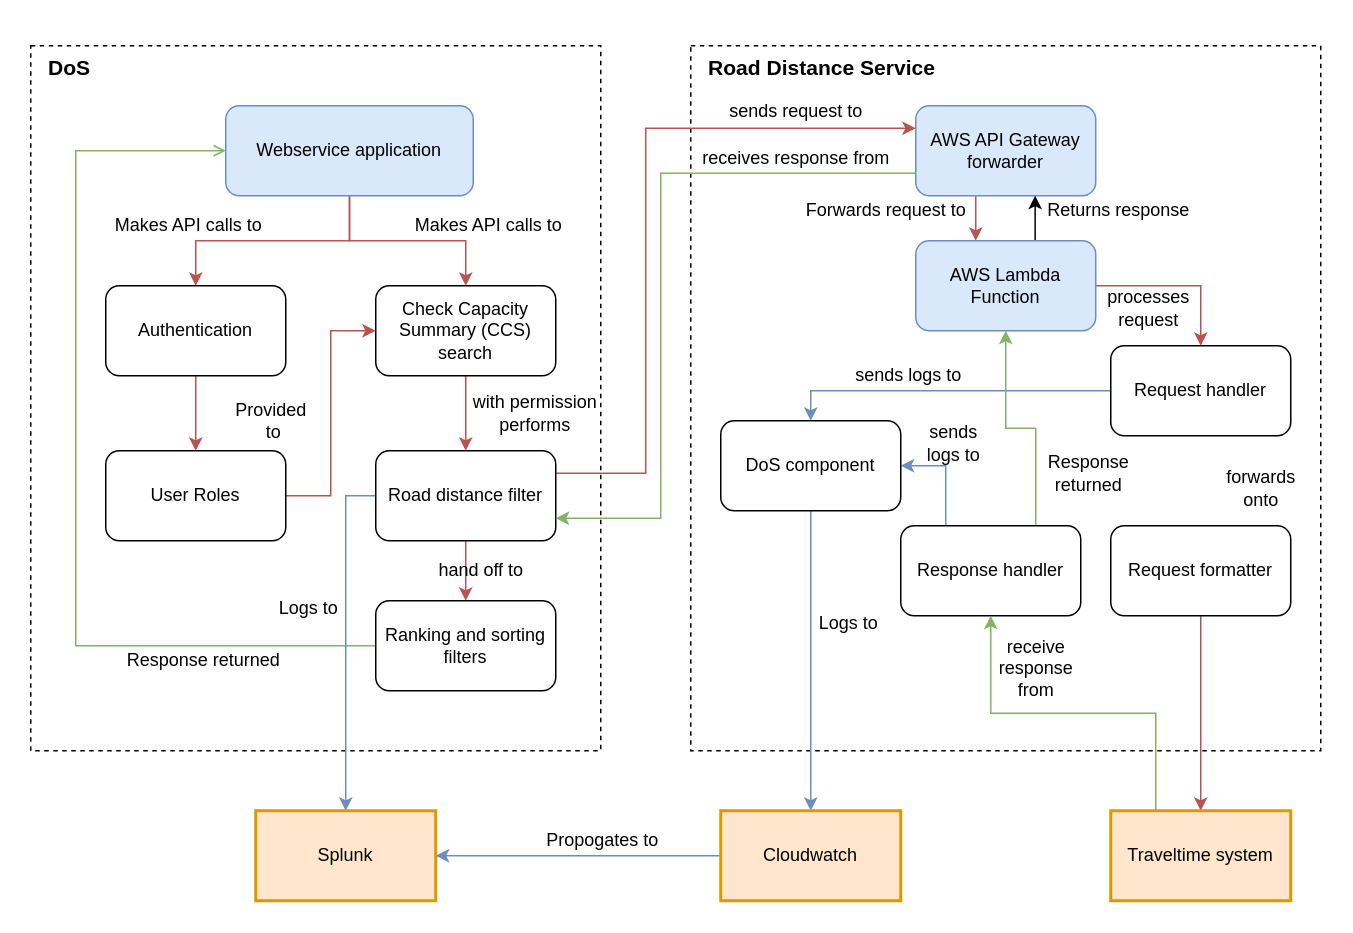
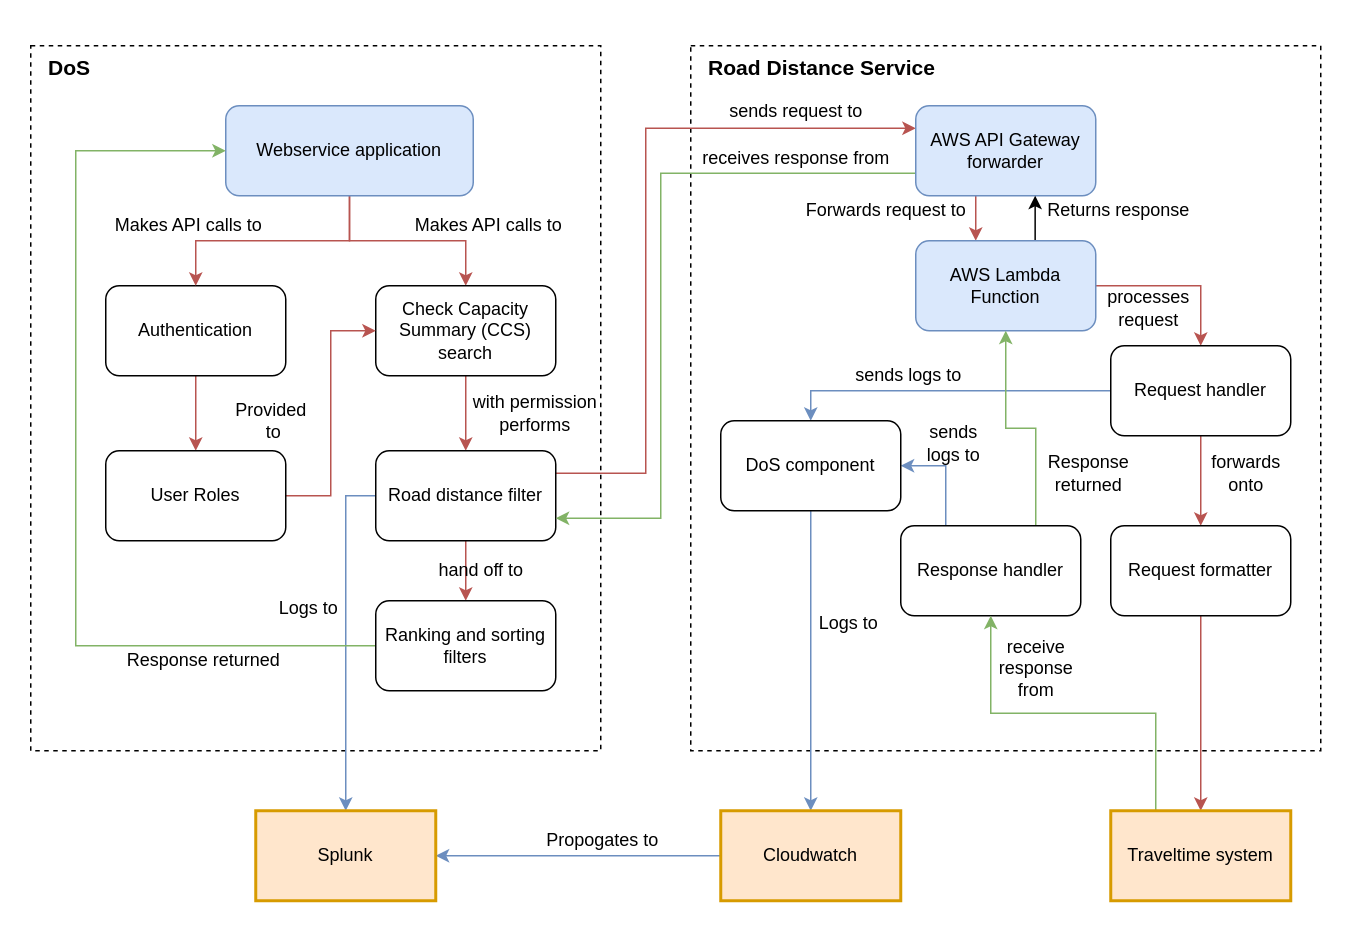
edge "Ranking and sorting filters" -> "Webservice application": arrowhead open -> classic
edge "Request handler" -> "Request formatter": added
node "forwards onto": moved (1261, 488) -> (1246, 473)
